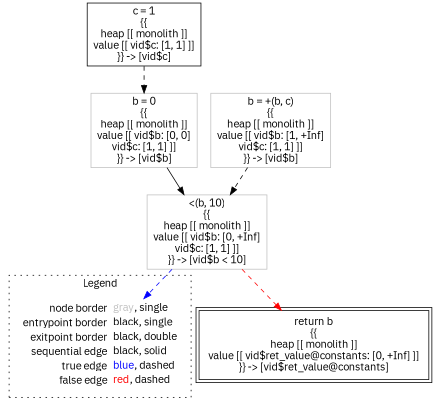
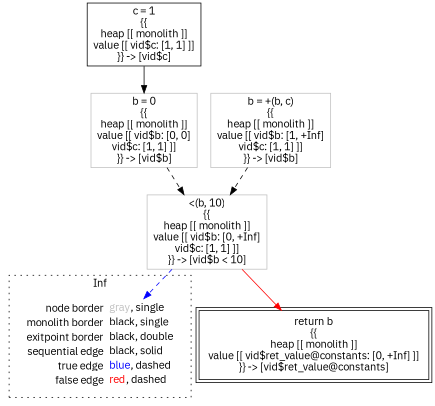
edge "c = 1" -> "b = 0": style dashed -> solid
edge "b = 0" -> "<(b, 10)": style solid -> dashed
cluster "Legend": label "Legend" -> "Inf"
edge "<(b, 10)" -> "return b": style dashed -> solid
node "node border": text "entrypoint border" -> "monolith border"
